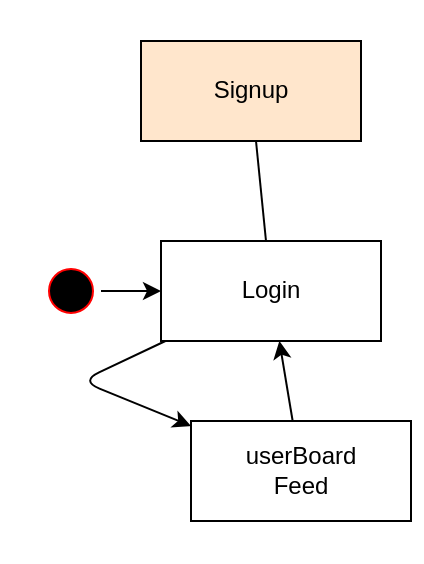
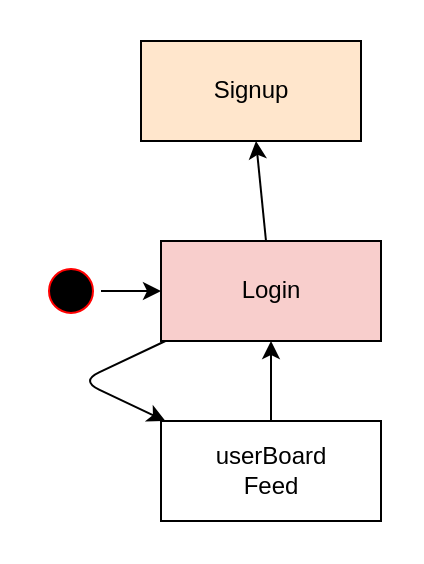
edge "Signup" -- "Login": arrowhead none -> classic
node "Login": fillcolor #ffffff -> #f8cecc
node "userBoard Feed": moved (301, 471) -> (271, 471)
